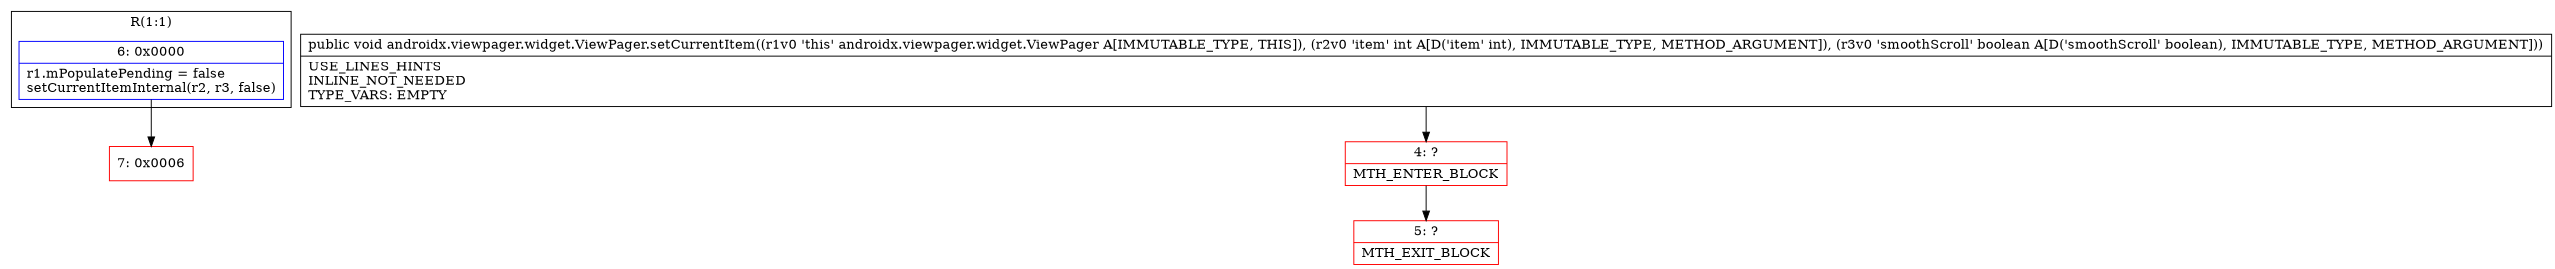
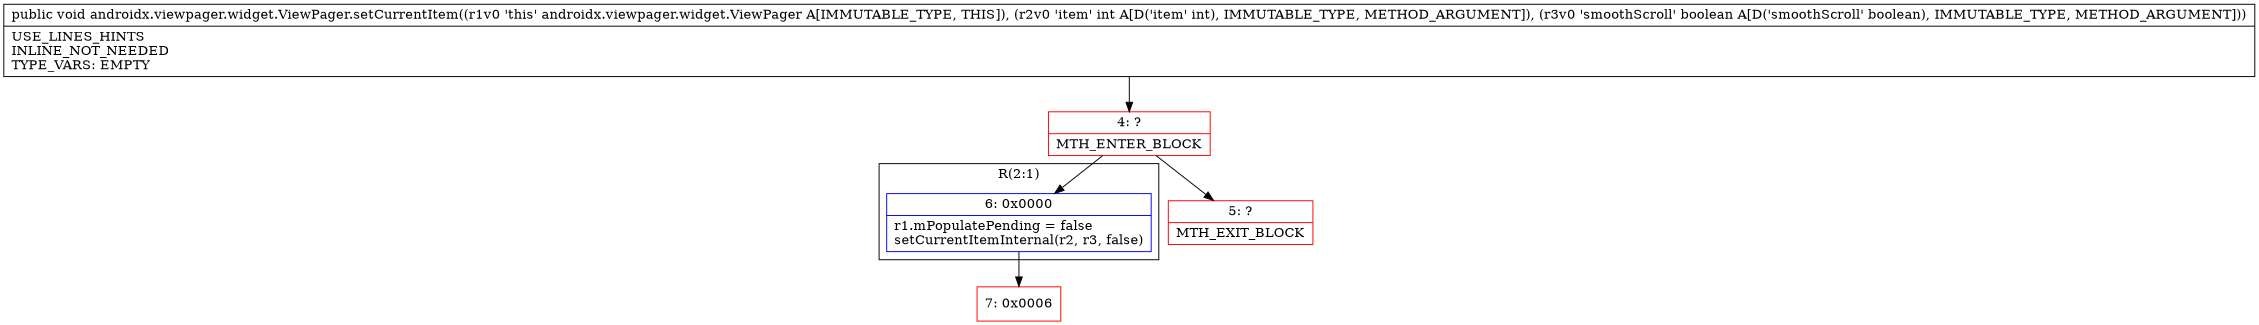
cluster "R(1:1)": label "R(1:1)" -> "R(2:1)"
edge "4: ?" -> "6: 0x0000": added
